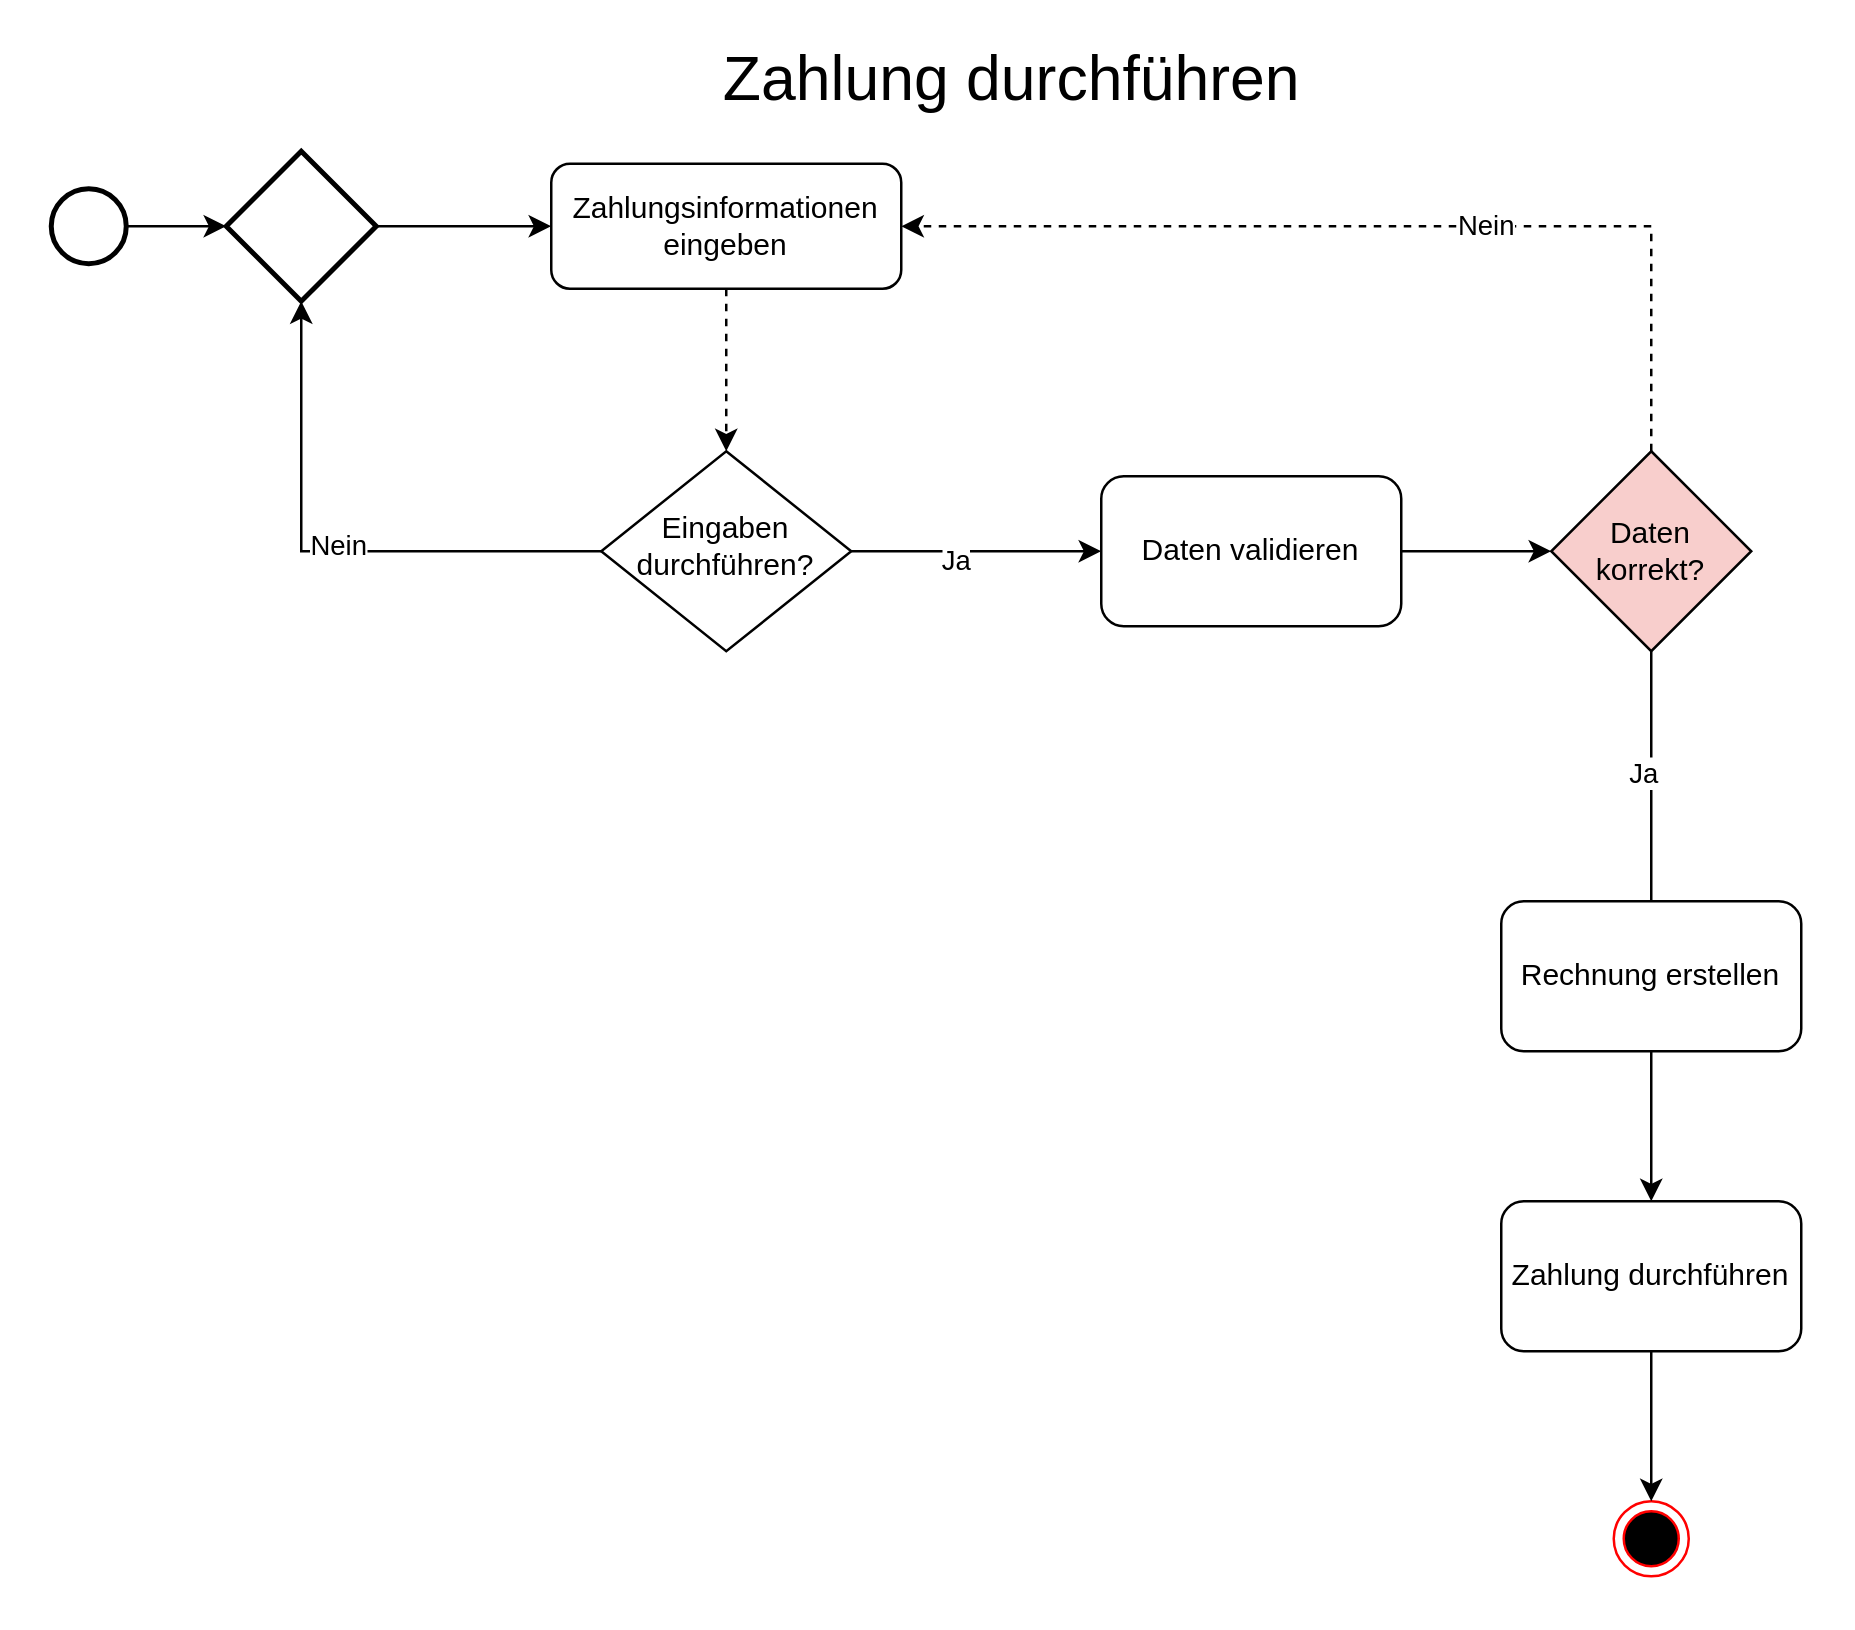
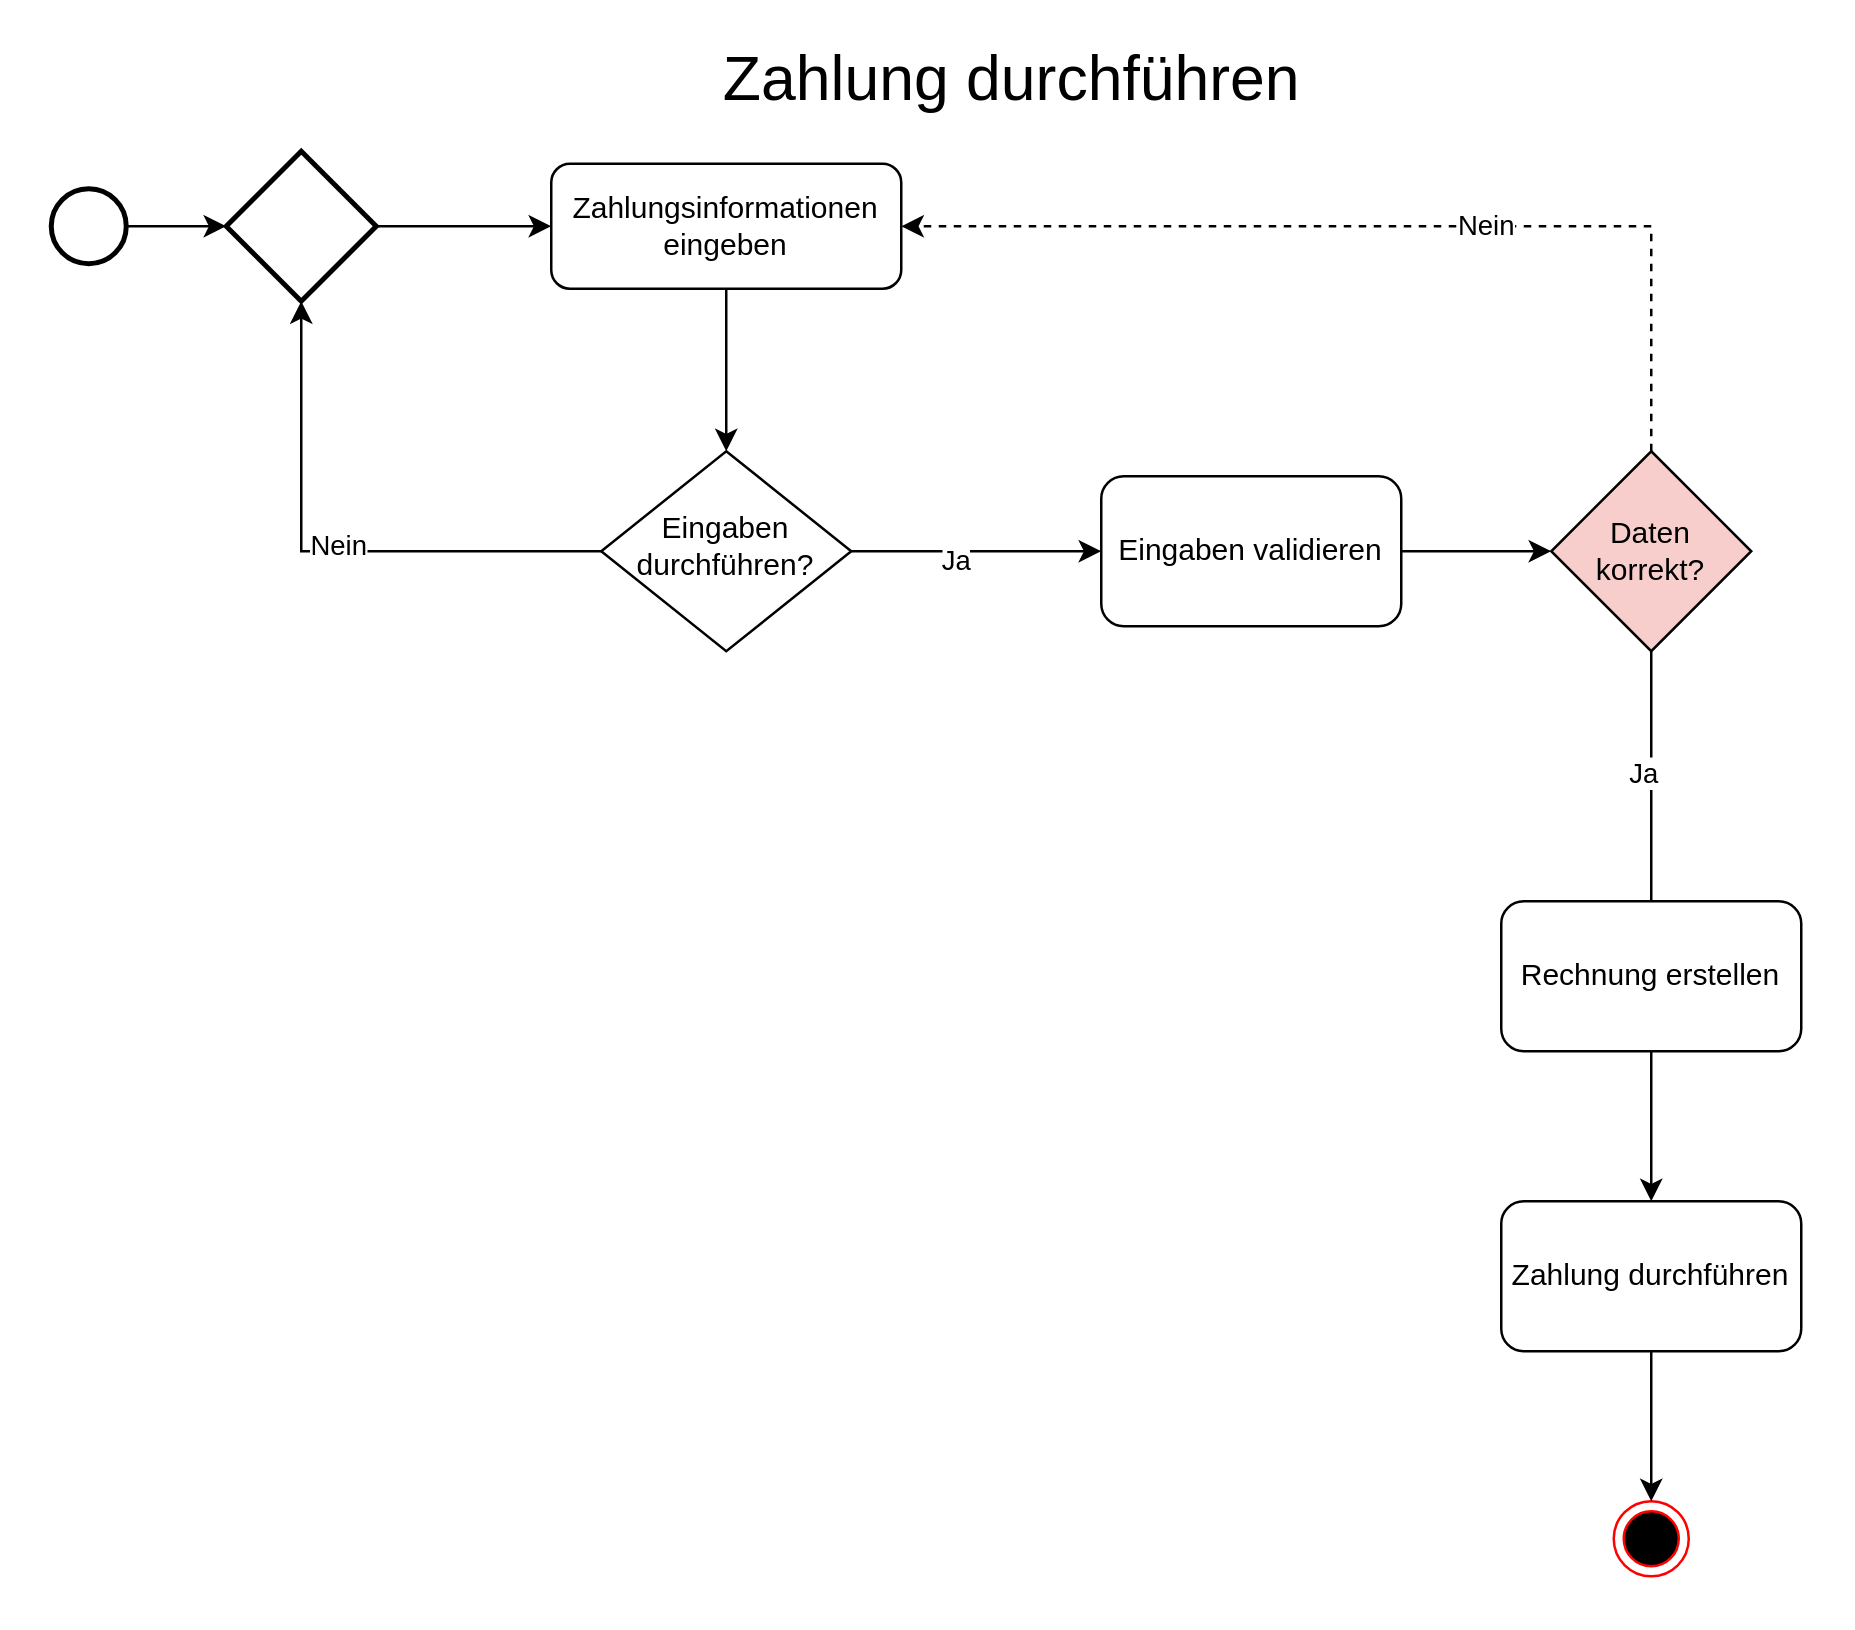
edge "Zahlungsinformationen eingeben" -> "Eingaben durchführen?": style dashed -> solid
node "Daten validieren": label "Daten validieren" -> "Eingaben validieren"
